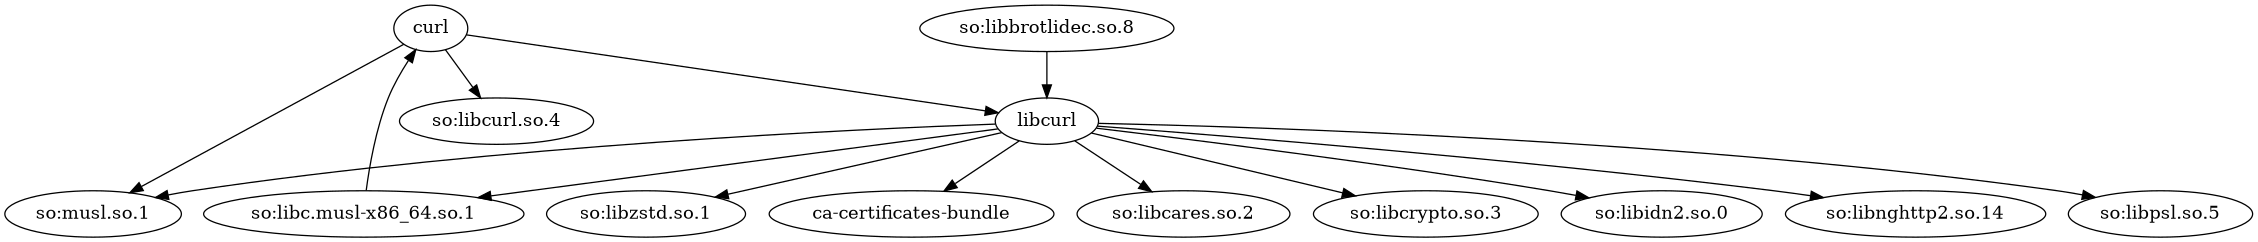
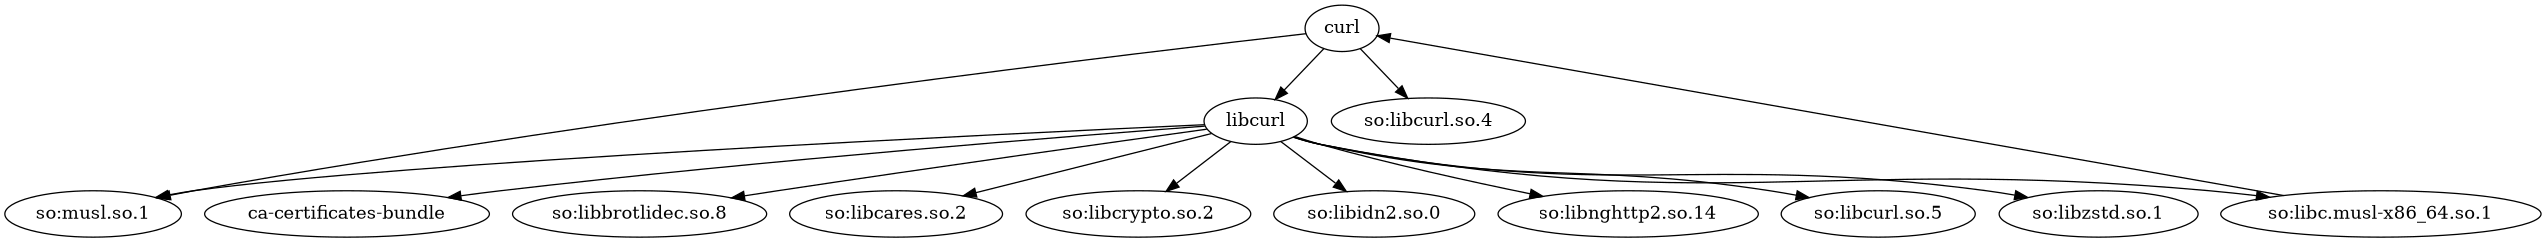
edge "so:libbrotlidec.so.8" -> "libcurl": reversed
node "so:libcrypto.so.3": label "so:libcrypto.so.3" -> "so:libcrypto.so.2"
node "so:libpsl.so.5": label "so:libpsl.so.5" -> "so:libcurl.so.5"
